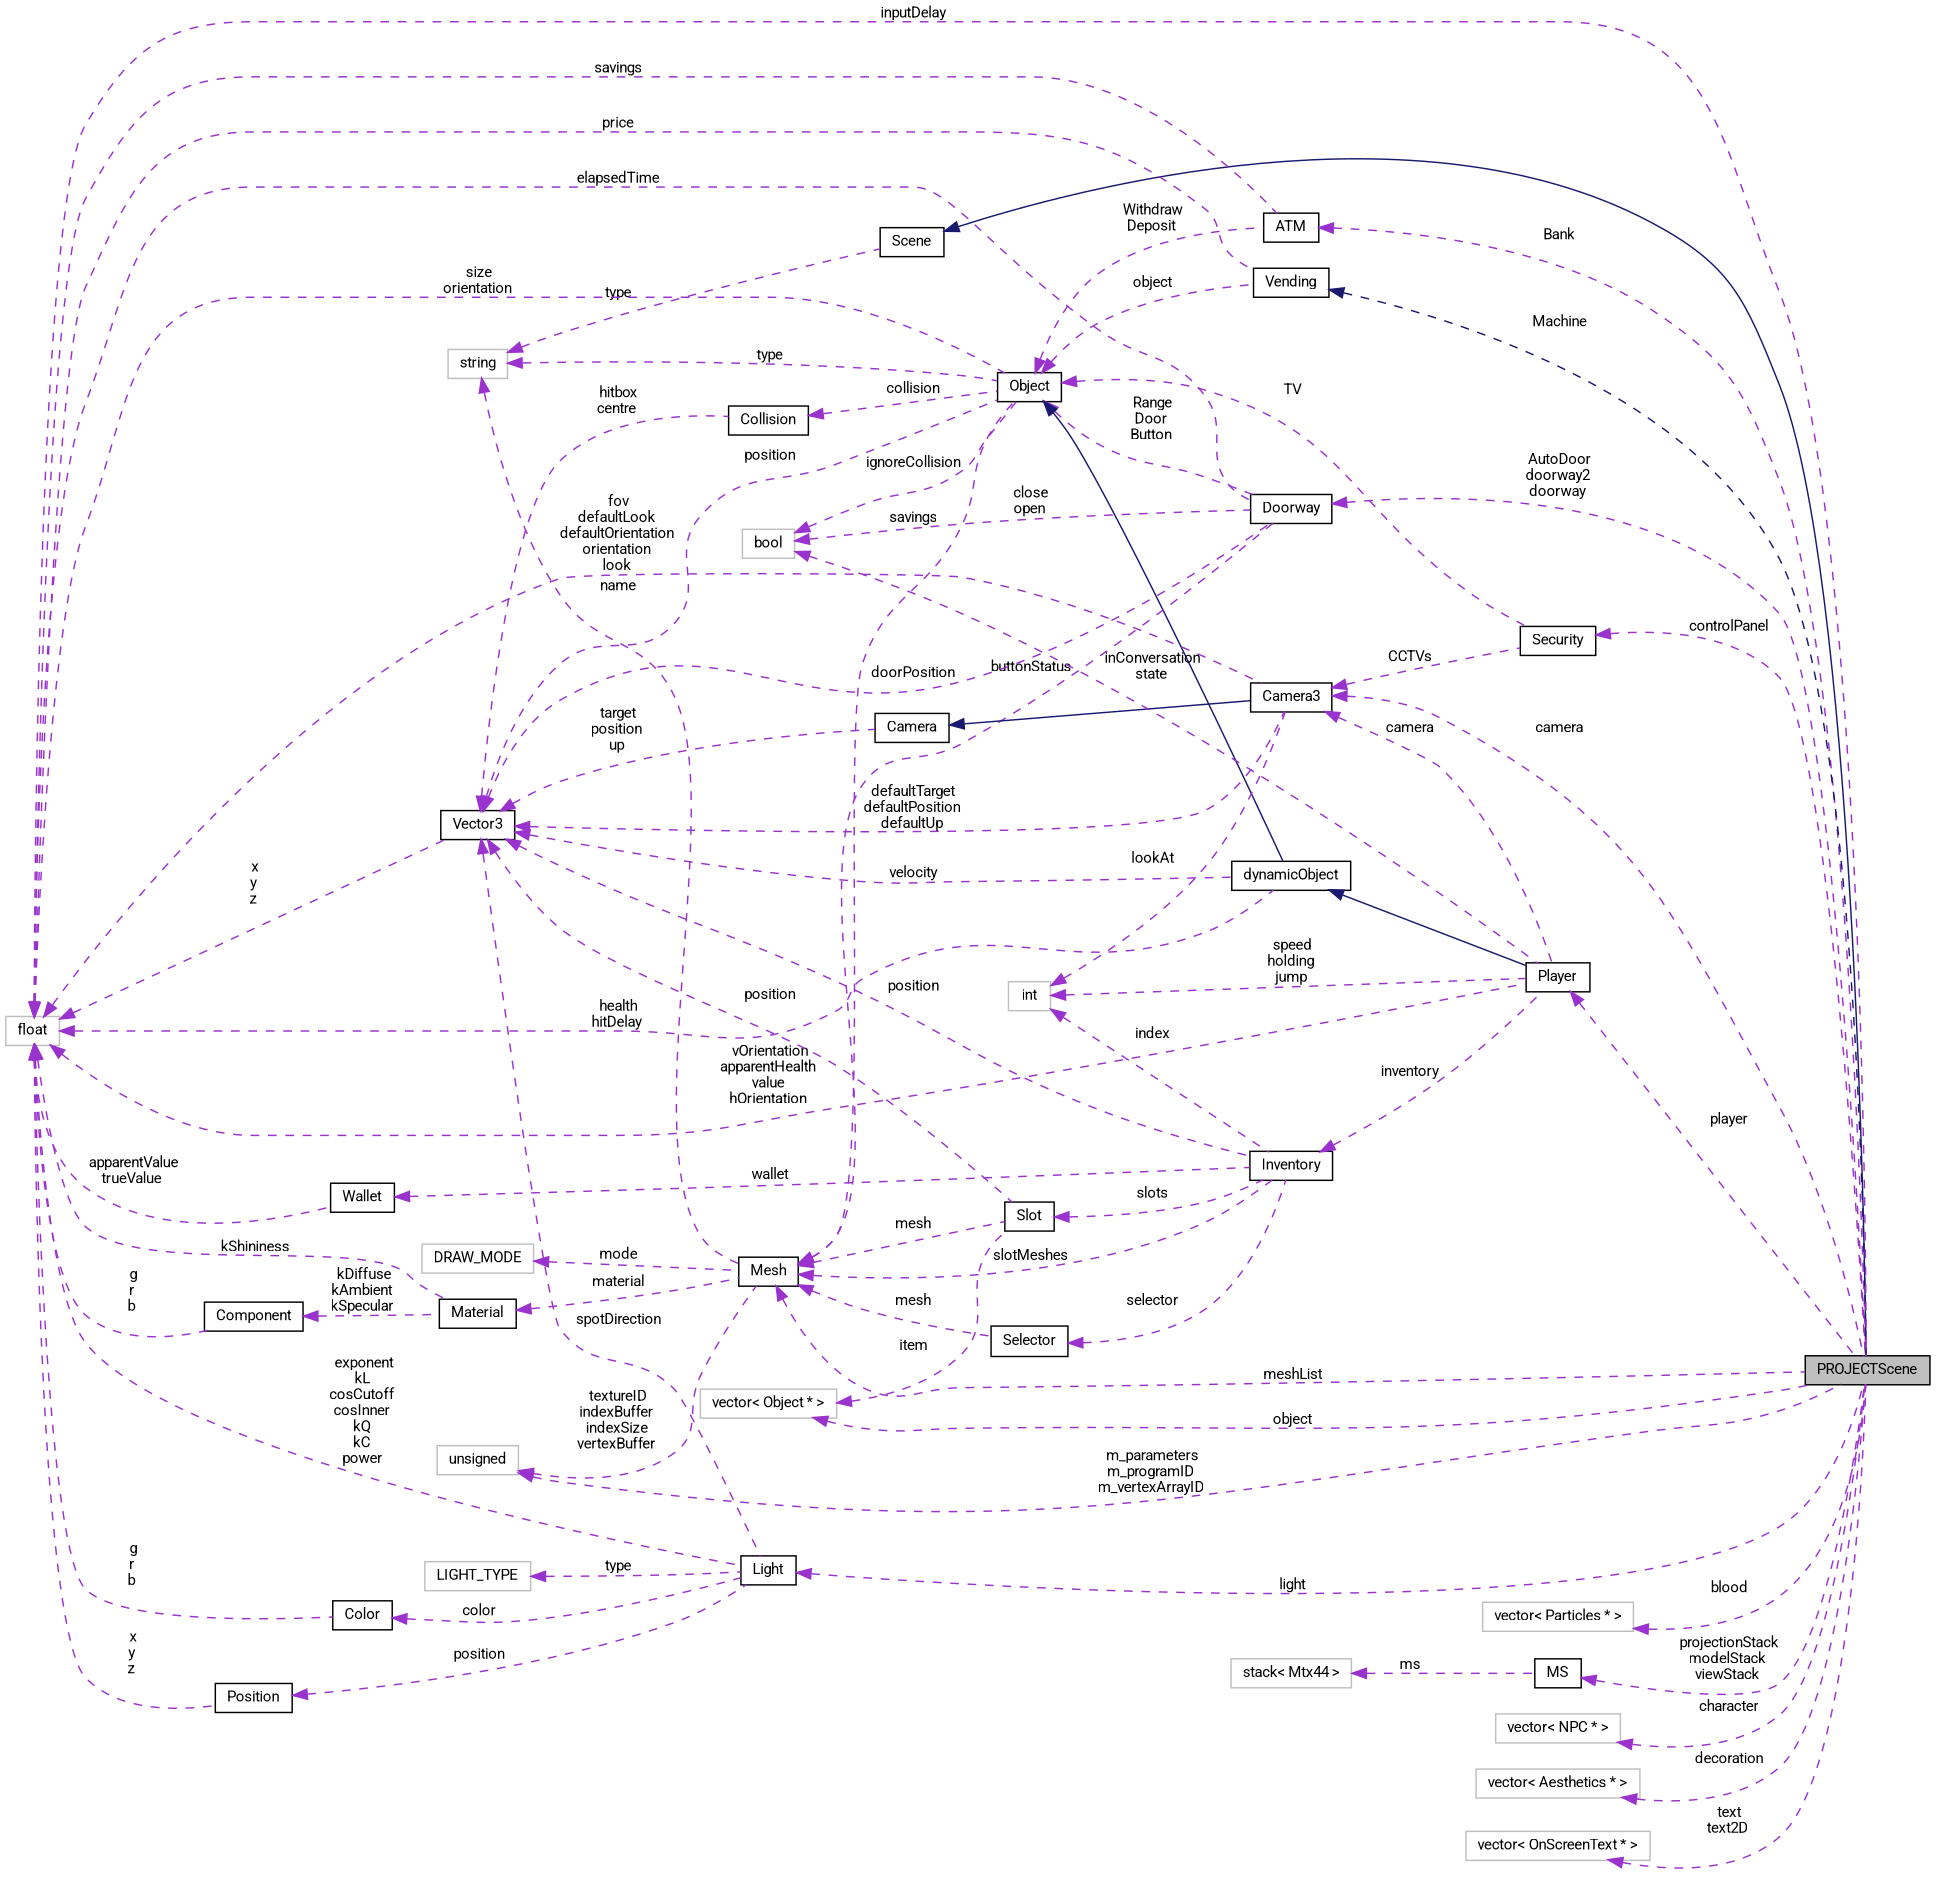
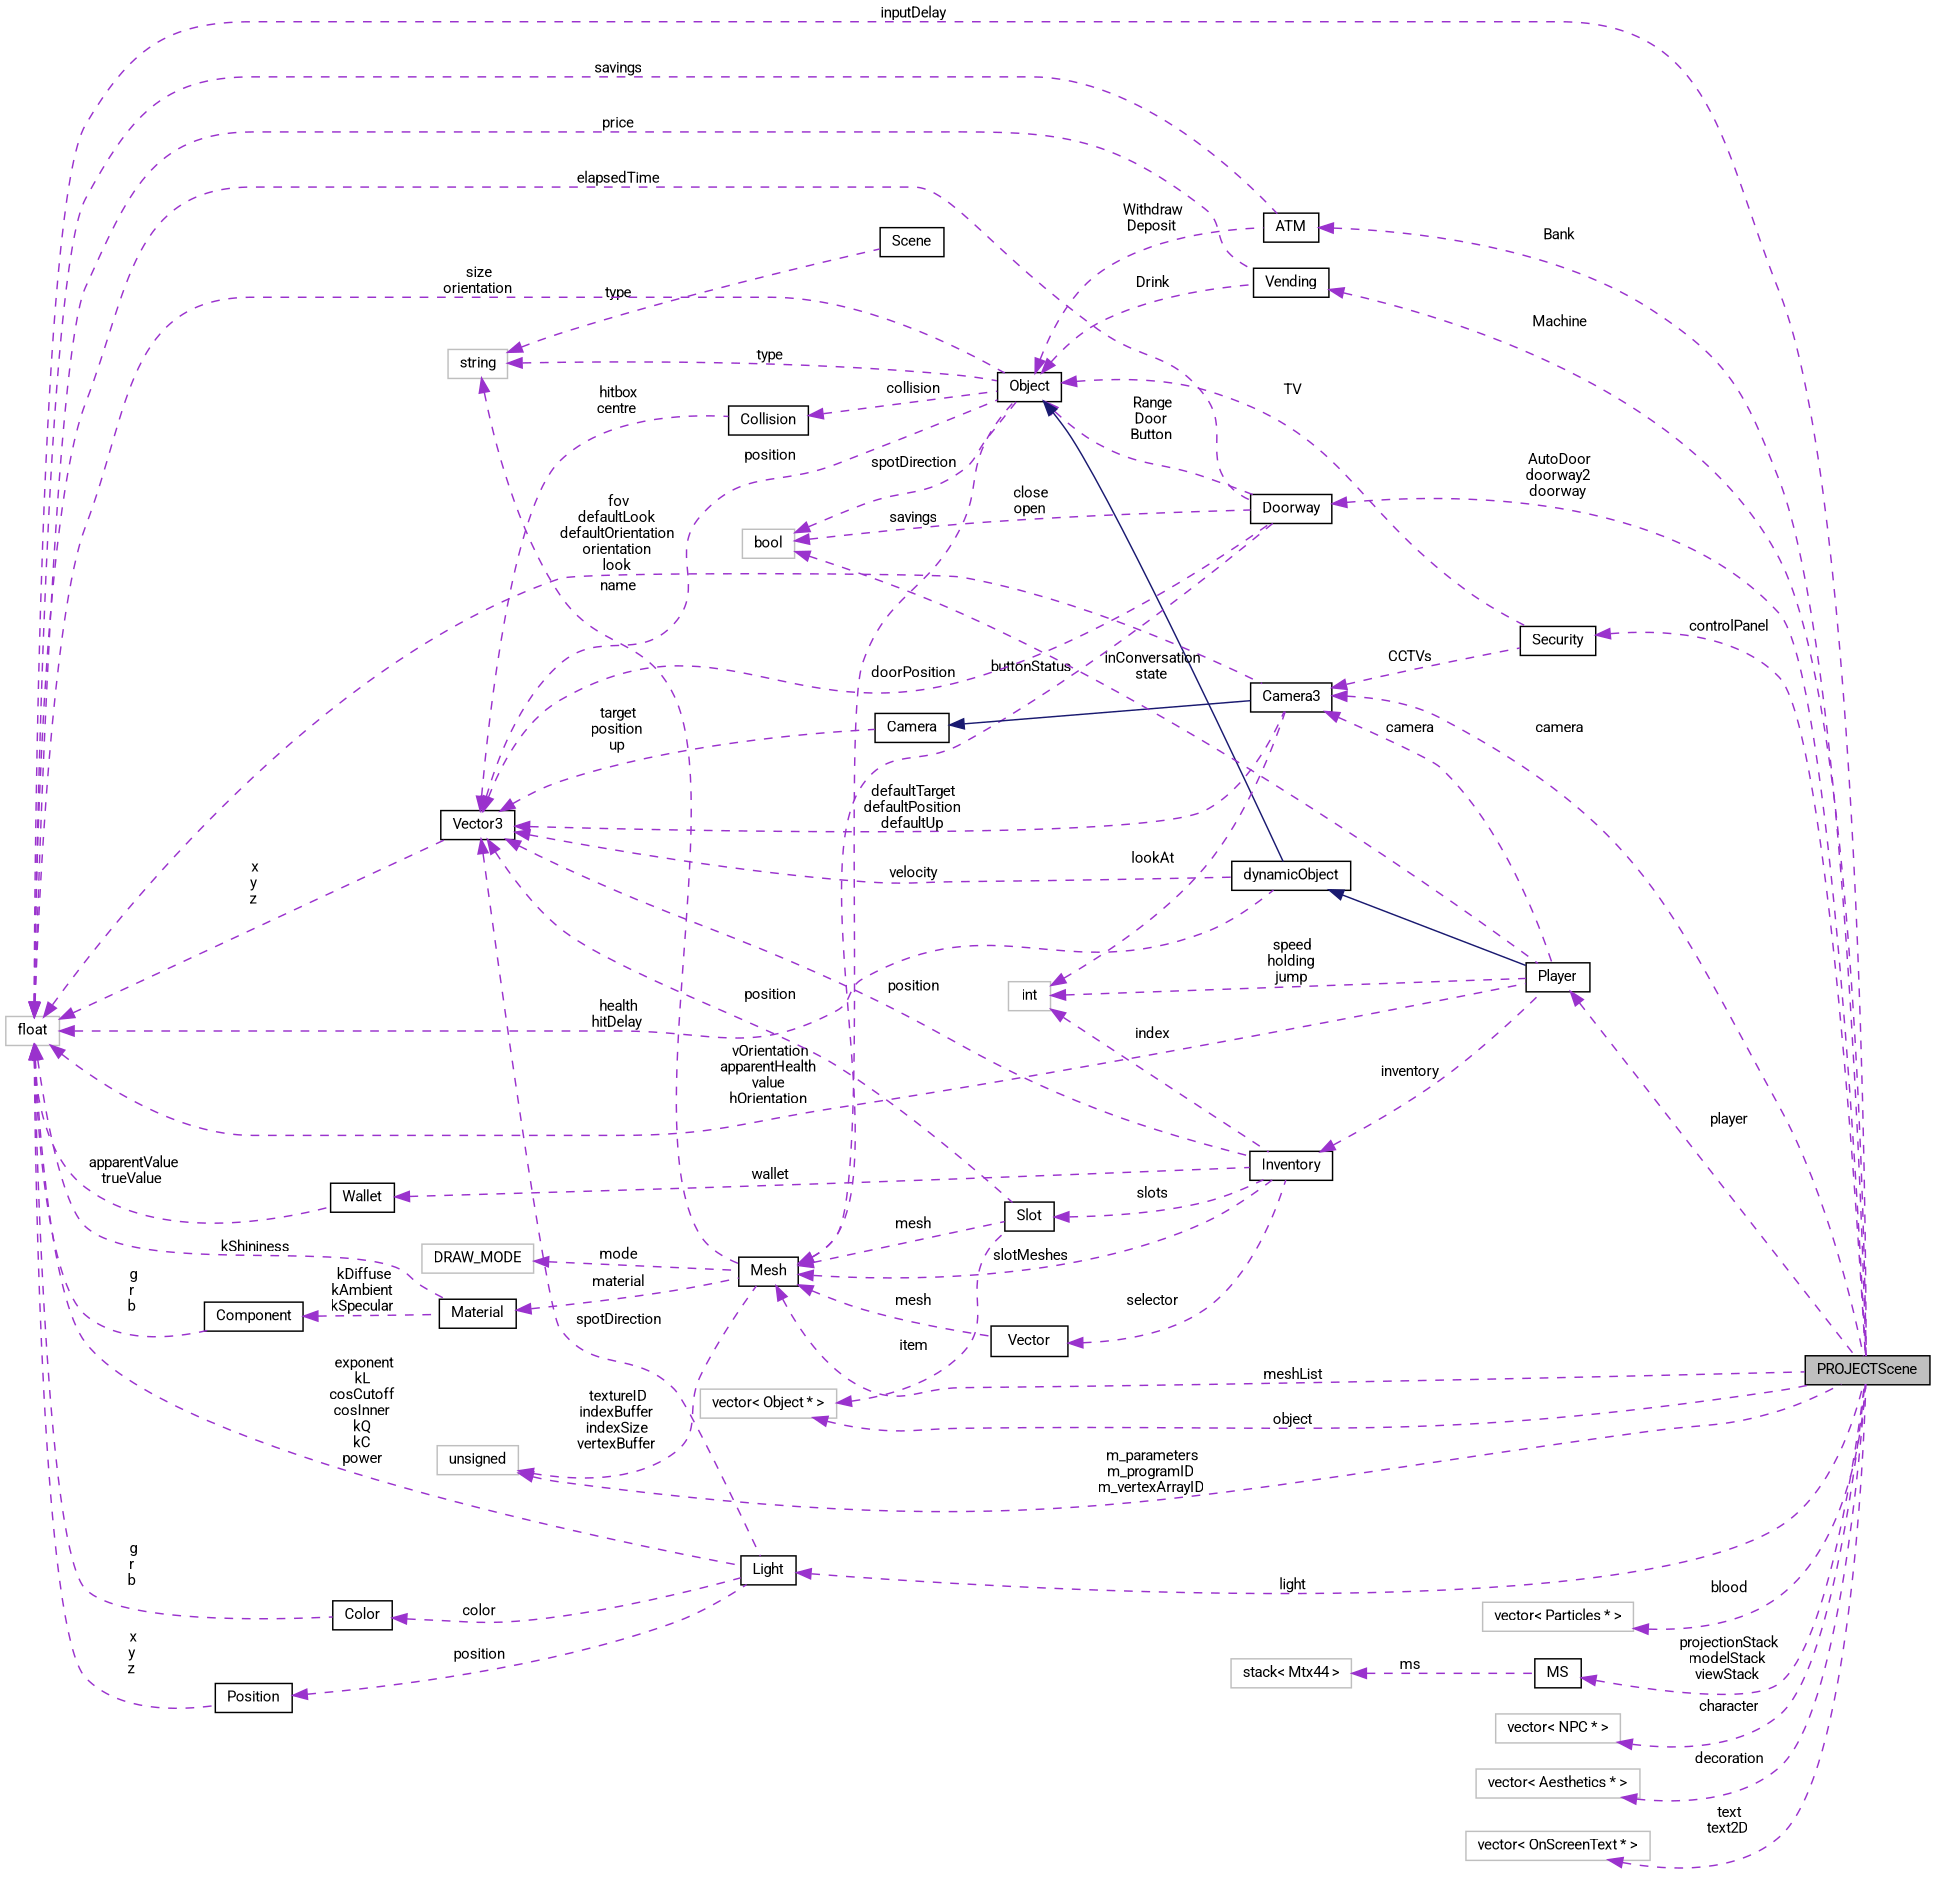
edge "Vending" -> "Object": label " object" -> " Drink"
edge "PROJECTScene" -> "Scene": removed
edge "Object" -> "bool": label " ignoreCollision" -> " spotDirection"
edge "PROJECTScene" -> "Vending": color midnightblue -> darkorchid3
node "Selector": label "Selector" -> "Vector"
node "LIGHT_TYPE": removed
